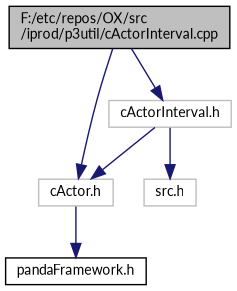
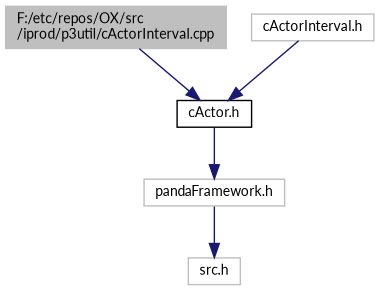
node "F:/etc/repos/OX/src /iprod/p3util/cActorInterval.cpp": color black -> grey75
edge "F:/etc/repos/OX/src /iprod/p3util/cActorInterval.cpp" -> "cActorInterval.h": removed
edge "cActorInterval.h" -> "src.h": now "pandaFramework.h" -> "src.h"
node "cActor.h": color grey75 -> black
node "pandaFramework.h": color black -> grey75
